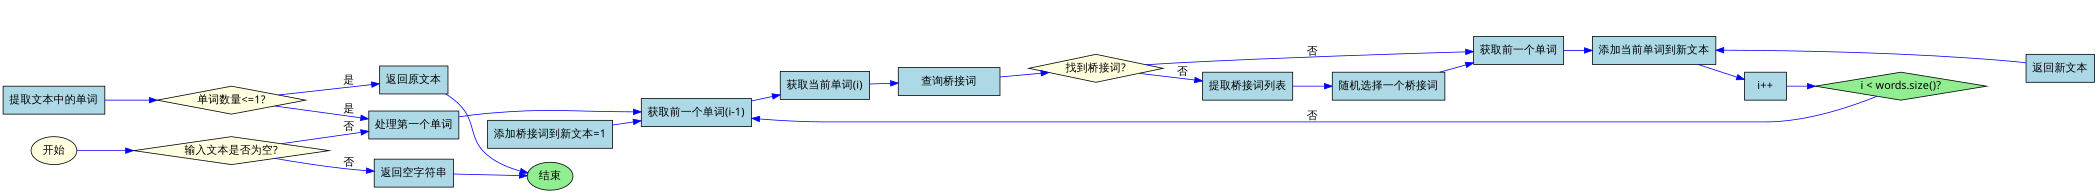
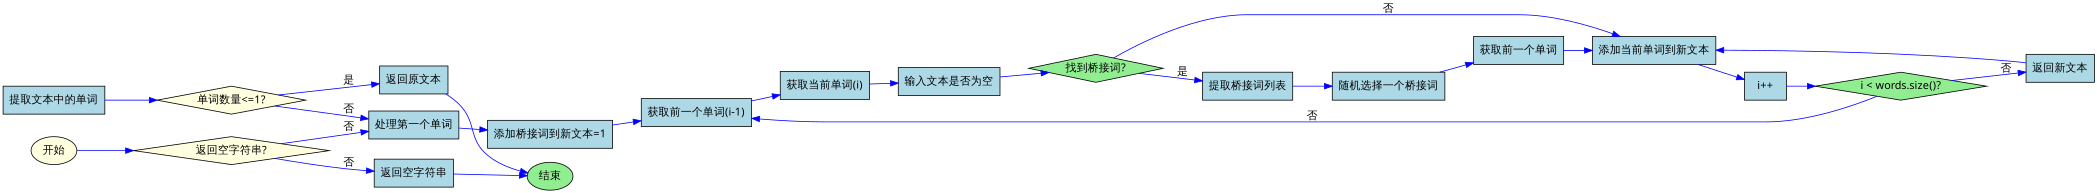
edge "找到桥接词?" -> "获取前一个单词": now "找到桥接词?" -> "添加当前单词到新文本"
node "找到桥接词?": fillcolor lightyellow -> lightgreen
edge "找到桥接词?" -> "提取桥接词列表": label "否" -> "是"
edge "i < words.size()?" -> "返回新文本": added, label "否"
node "查询桥接词": label "查询桥接词" -> "输入文本是否为空"
edge "单词数量<=1?" -> "处理第一个单词": label "是" -> "否"
edge "处理第一个单词" -> "获取前一个单词(i-1)": now "处理第一个单词" -> "添加桥接词到新文本=1"
node "输入文本是否为空?": label "输入文本是否为空?" -> "返回空字符串?"
